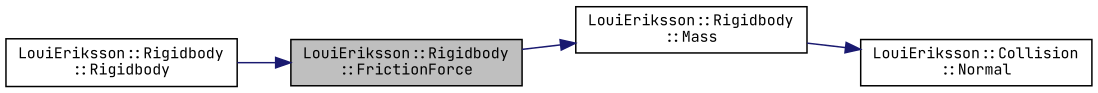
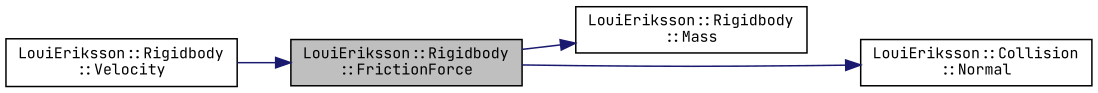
edge "LouiEriksson::Rigidbody ::Mass" -> "LouiEriksson::Collision ::Normal": now "LouiEriksson::Rigidbody ::FrictionForce" -> "LouiEriksson::Collision ::Normal"
node "LouiEriksson::Rigidbody ::Rigidbody": label "LouiEriksson::Rigidbody ::Rigidbody" -> "LouiEriksson::Rigidbody ::Velocity"
